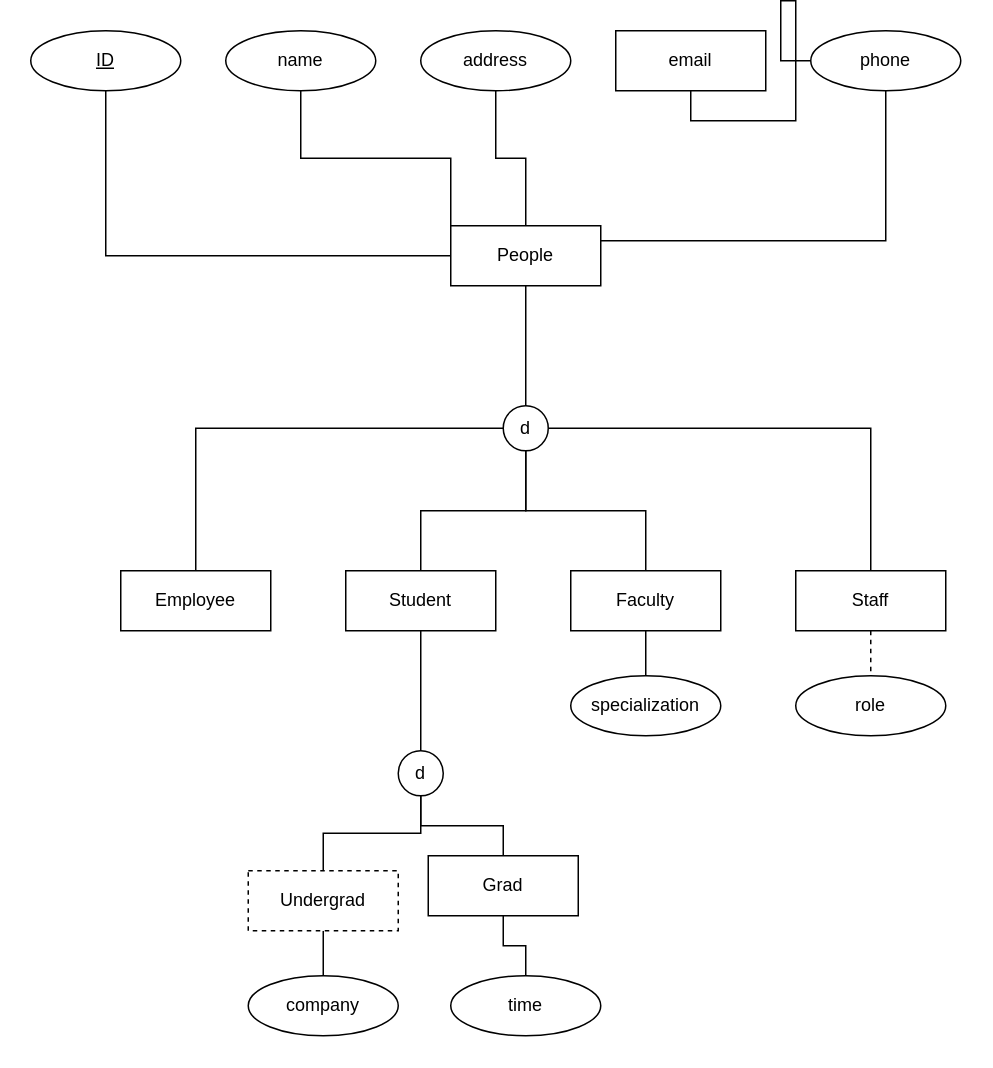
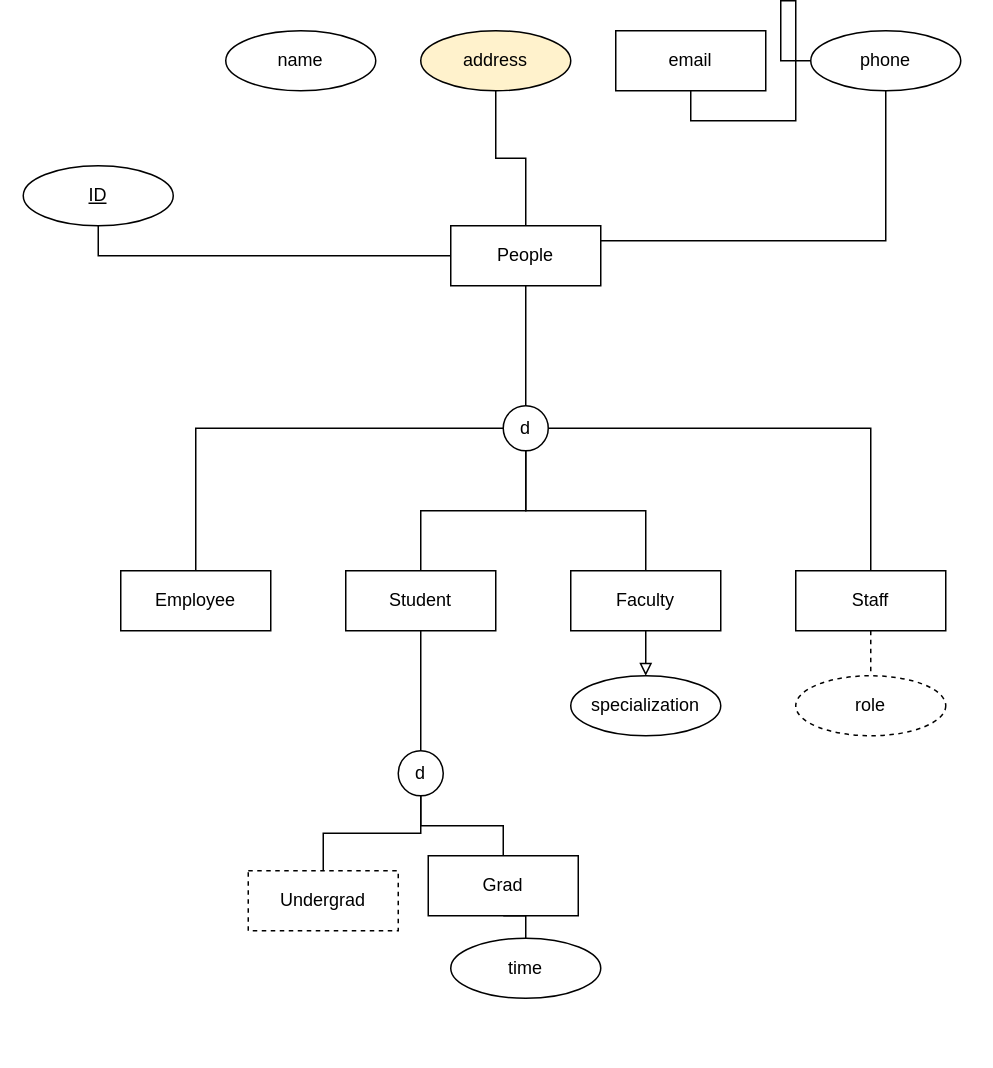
node "ID": moved (106, 61) -> (98, 196)
node "address": fillcolor #ffffff -> #fff2cc
edge "name" -- "People": removed
edge "Faculty" -- "specialization": arrowhead none -> block
node "role": style solid -> dashed
edge "Undergrad" -- "company": removed
node "company": removed
node "time": moved (526, 1006) -> (526, 968)
